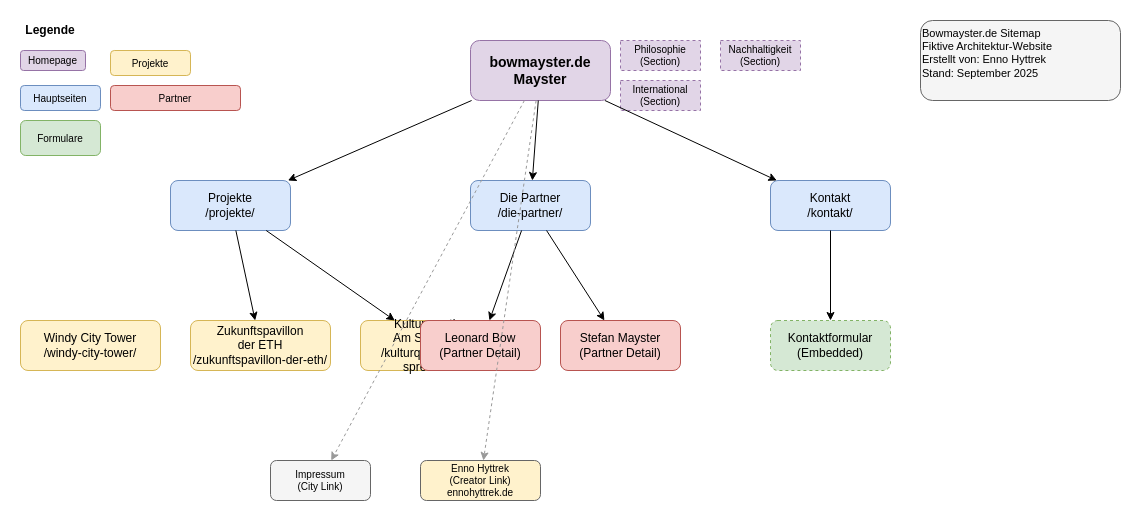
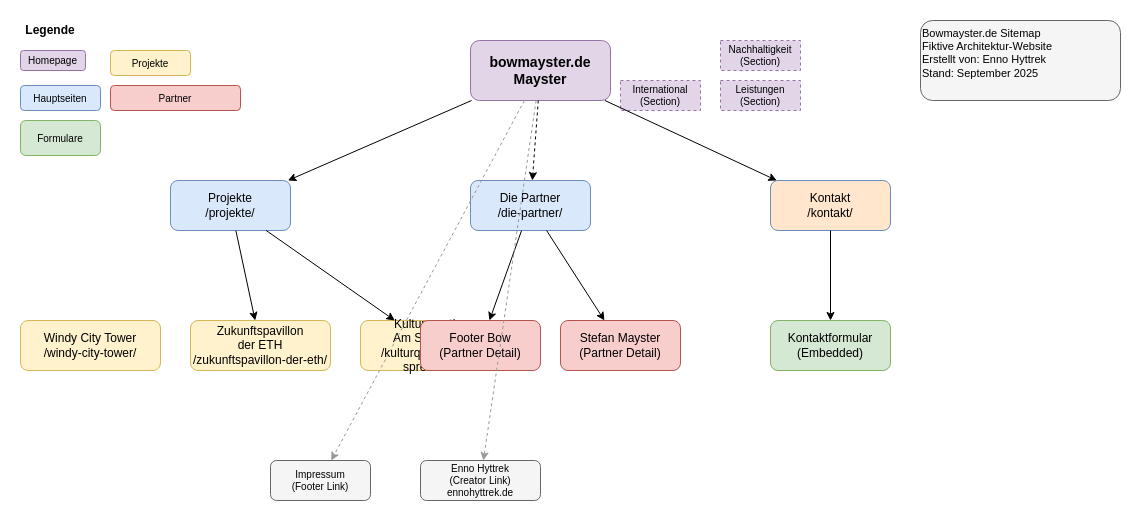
node "Philosophie (Section)": removed
node "Leistungen (Section)": added
edge "bowmayster.de Mayster" -> "Die Partner /die-partner/": style solid -> dashed
node "Kontakt /kontakt/": fillcolor #dae8fc -> #ffe6cc
node "Leonard Bow (Partner Detail)": label "Leonard Bow (Partner Detail)" -> "Footer Bow (Partner Detail)"
node "Kontaktformular (Embedded)": style dashed -> solid
node "Impressum (City Link)": label "Impressum (City Link)" -> "Impressum (Footer Link)"
node "Enno Hyttrek (Creator Link) ennohyttrek.de": fillcolor #fff2cc -> #f5f5f5
